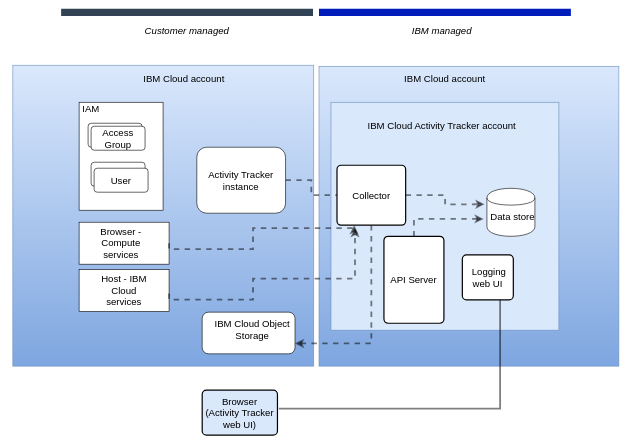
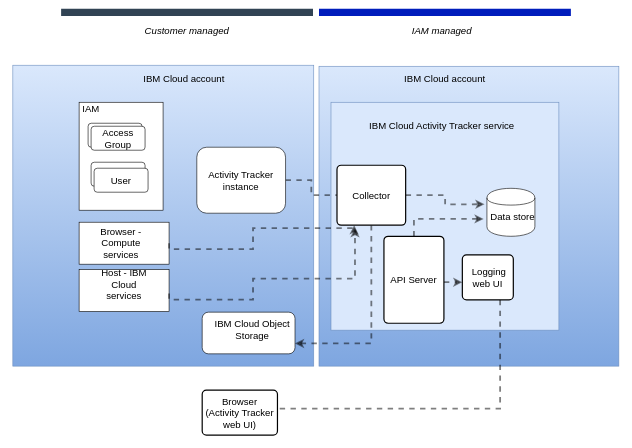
node "IBM managed": label "IBM managed" -> "IAM managed"
node "IBM Cloud Activity Tracker account": label "IBM Cloud Activity Tracker account" -> "IBM Cloud Activity Tracker service"
edge "API Server" -> "Logging web UI": added
node "Host - IBM Cloud services": moved (124, 291) -> (124, 285)
edge "Logging web UI" -- "Browser (Activity Tracker web UI)": style solid -> dashed
node "Browser (Activity Tracker web UI)": fillcolor #dae8fc -> #ffffff
